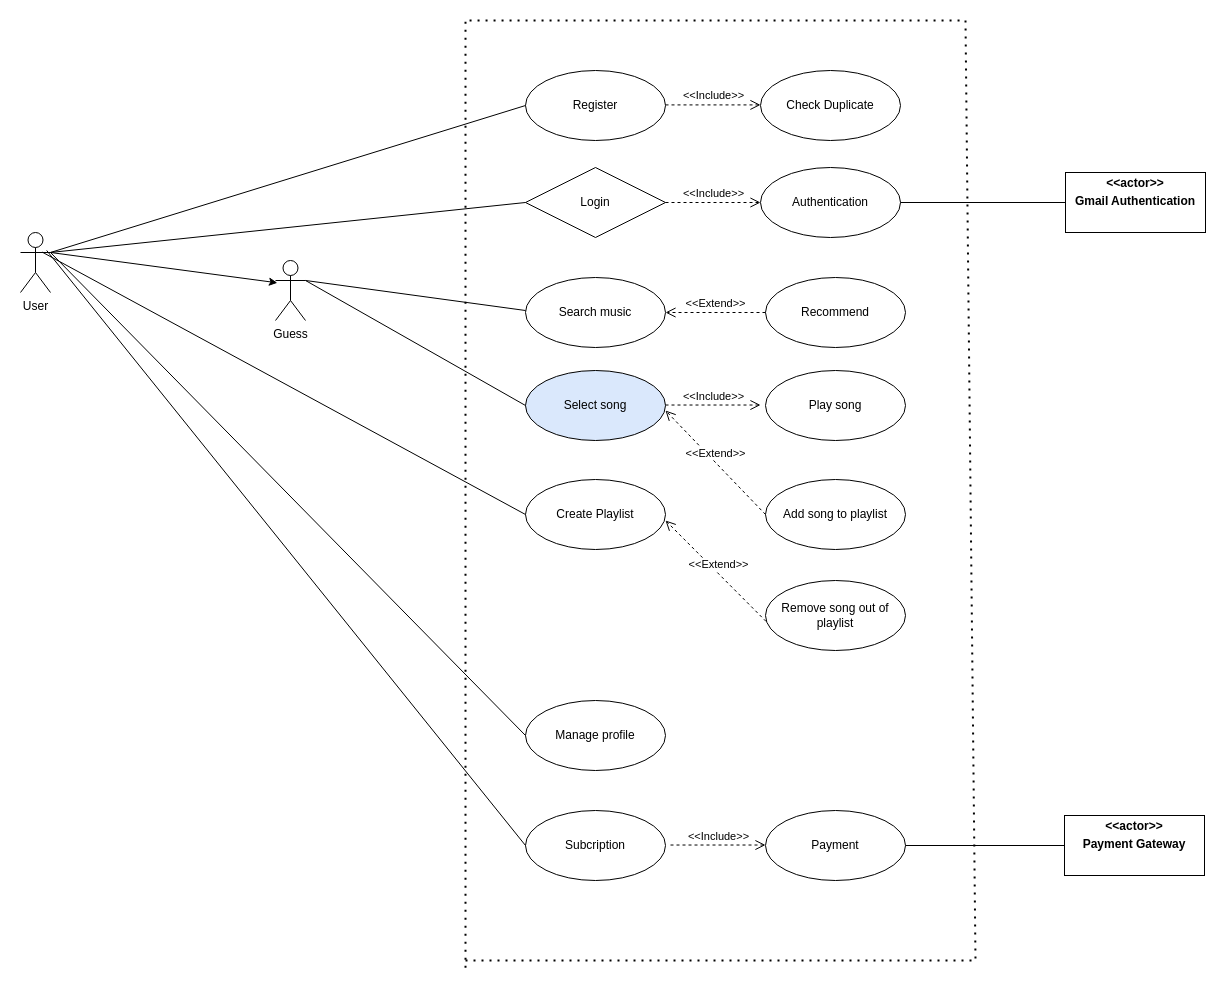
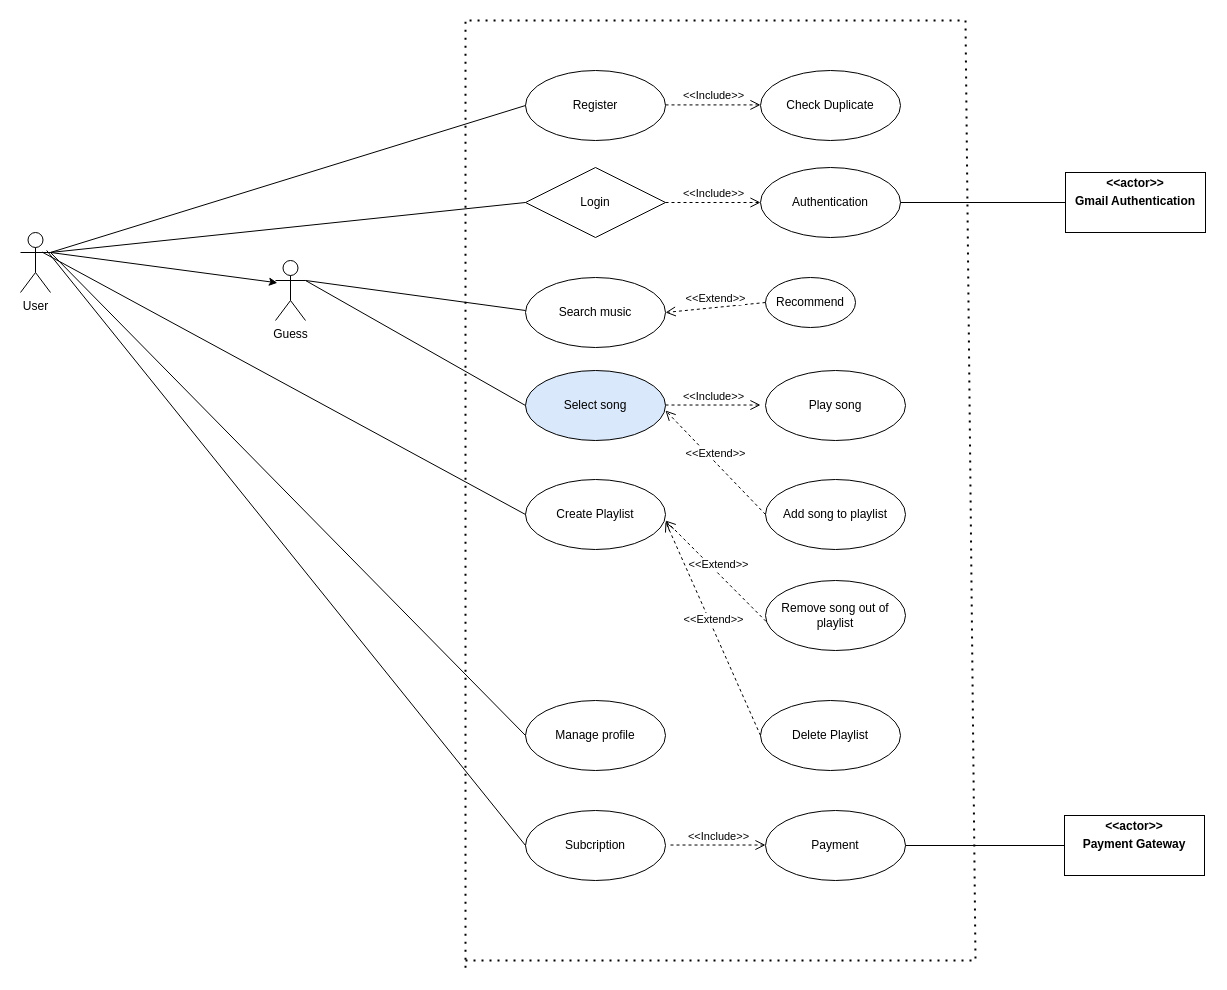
node "Recommend": size 140x70 -> 90x50
edge "Delete Playlist" -> "Create Playlist": added, label "<<Extend>>"
node "Delete Playlist": added
